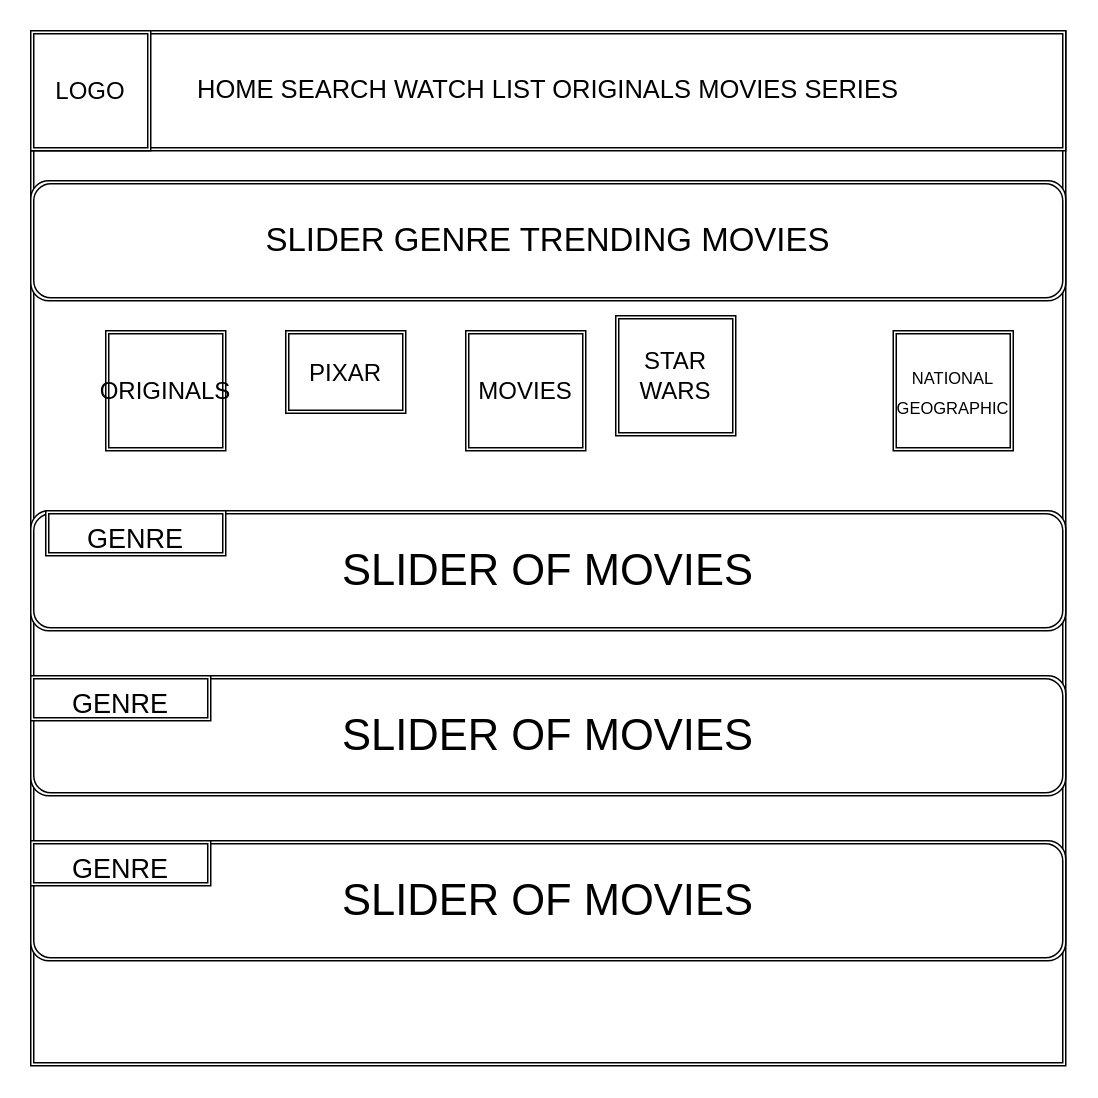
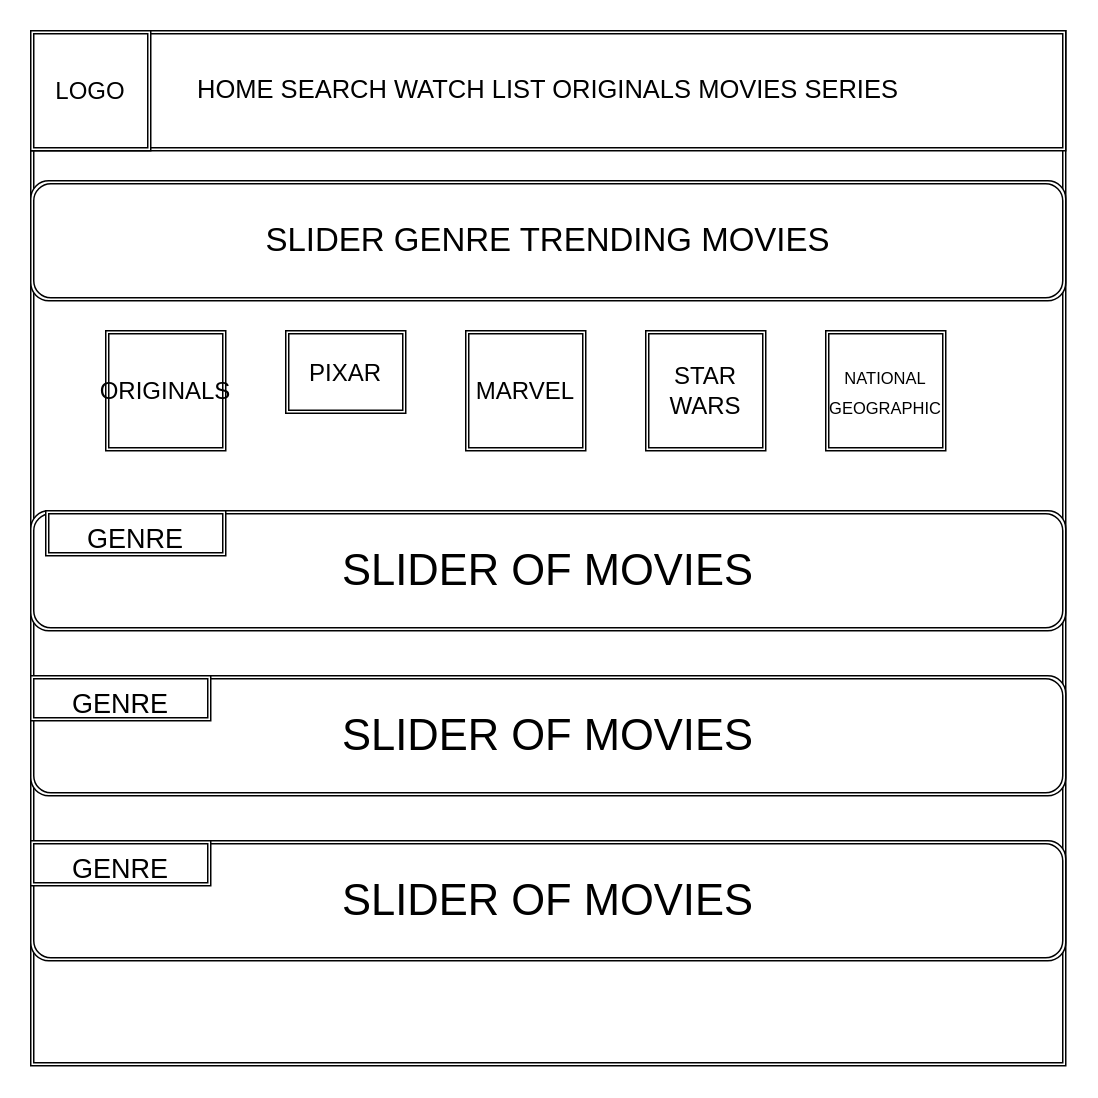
node "STAR WARS": moved (676, 376) -> (706, 391)
node "MOVIES": label "MOVIES" -> "MARVEL"
node "NATIONAL GEOGRAPHIC": moved (953, 391) -> (886, 391)
